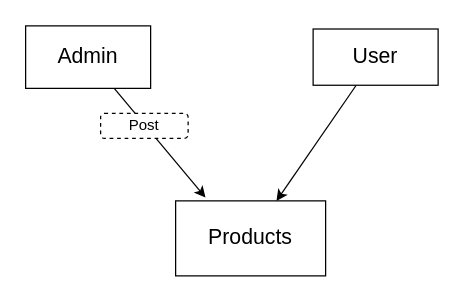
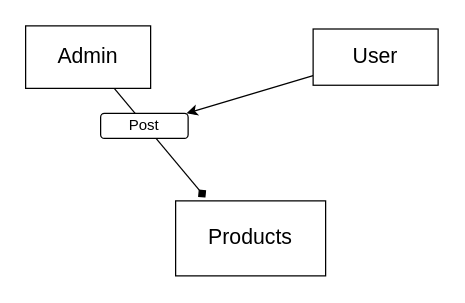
node "Post": style dashed -> solid
edge "User" -> "Products": now "User" -> "Post"
edge "Admin" -> "Products": arrowhead classic -> diamond
